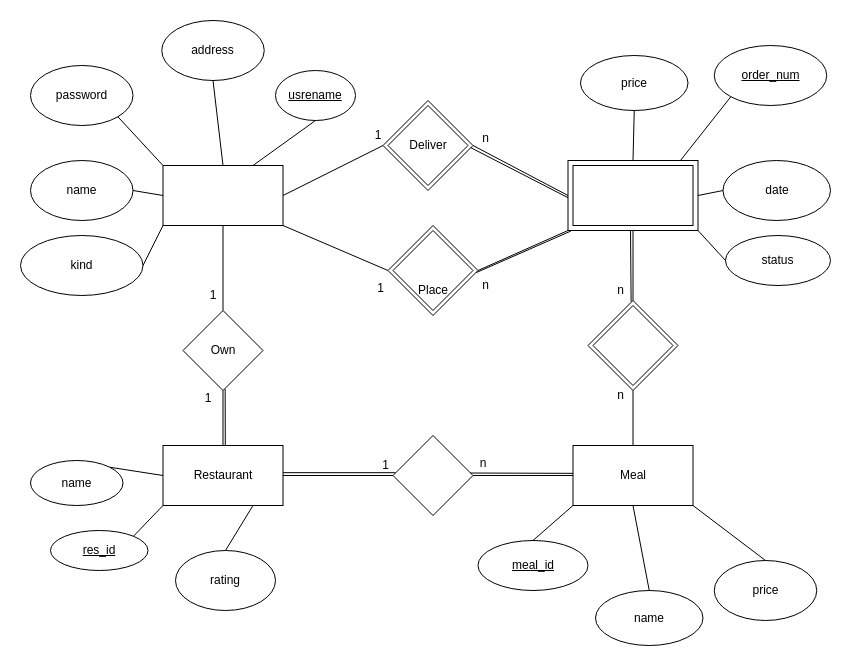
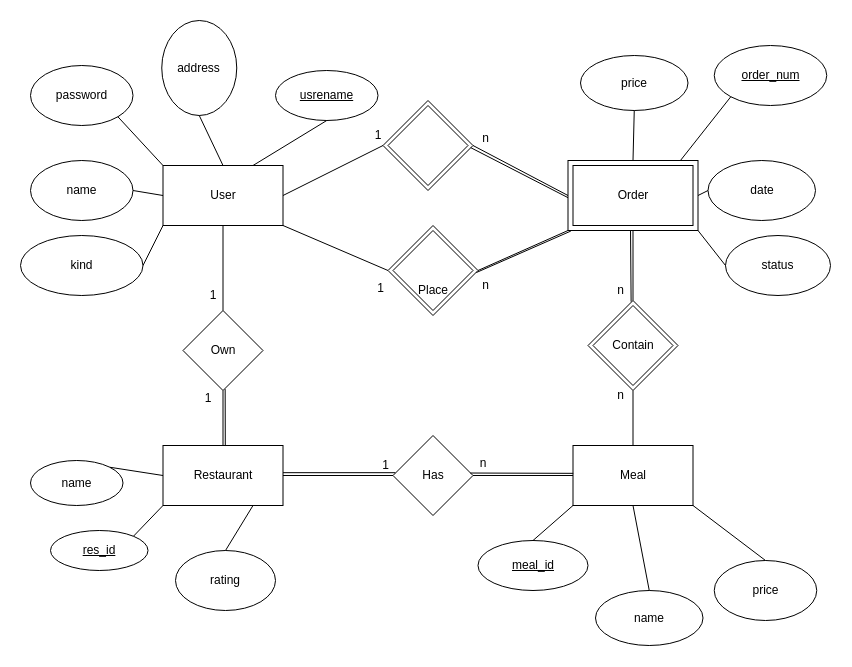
node "address": size 103x60 -> 75x95
node "usrename": size 80x50 -> 103x50
node "Deliver": removed
node "date": moved (777, 191) -> (762, 191)
node "User": added
node "Order": added
node "status": size 105x50 -> 105x60
node "Contain": added
node "Has": added
